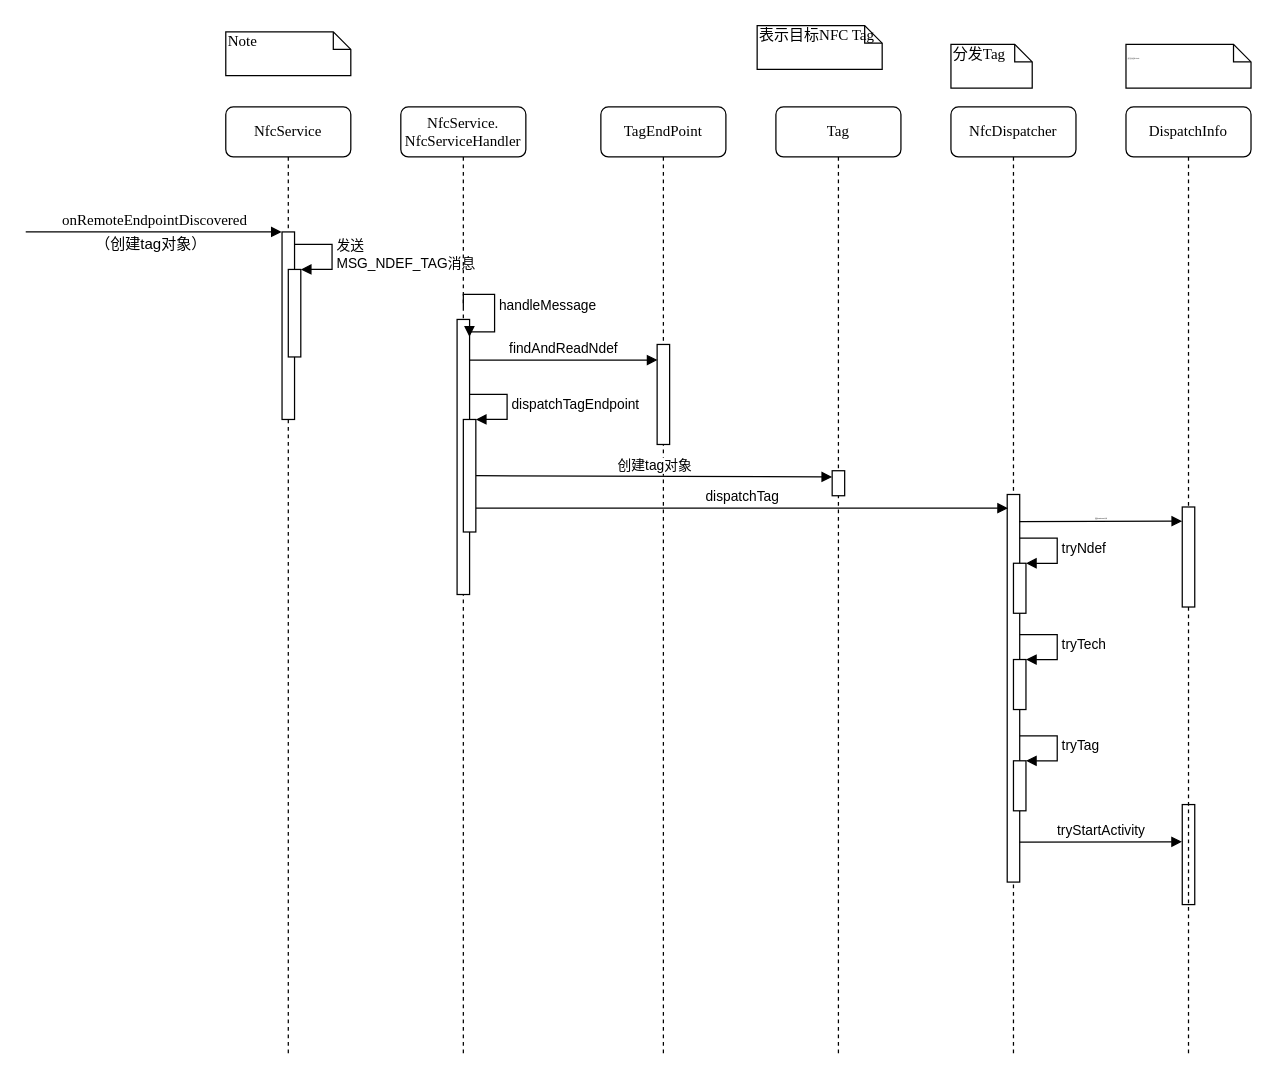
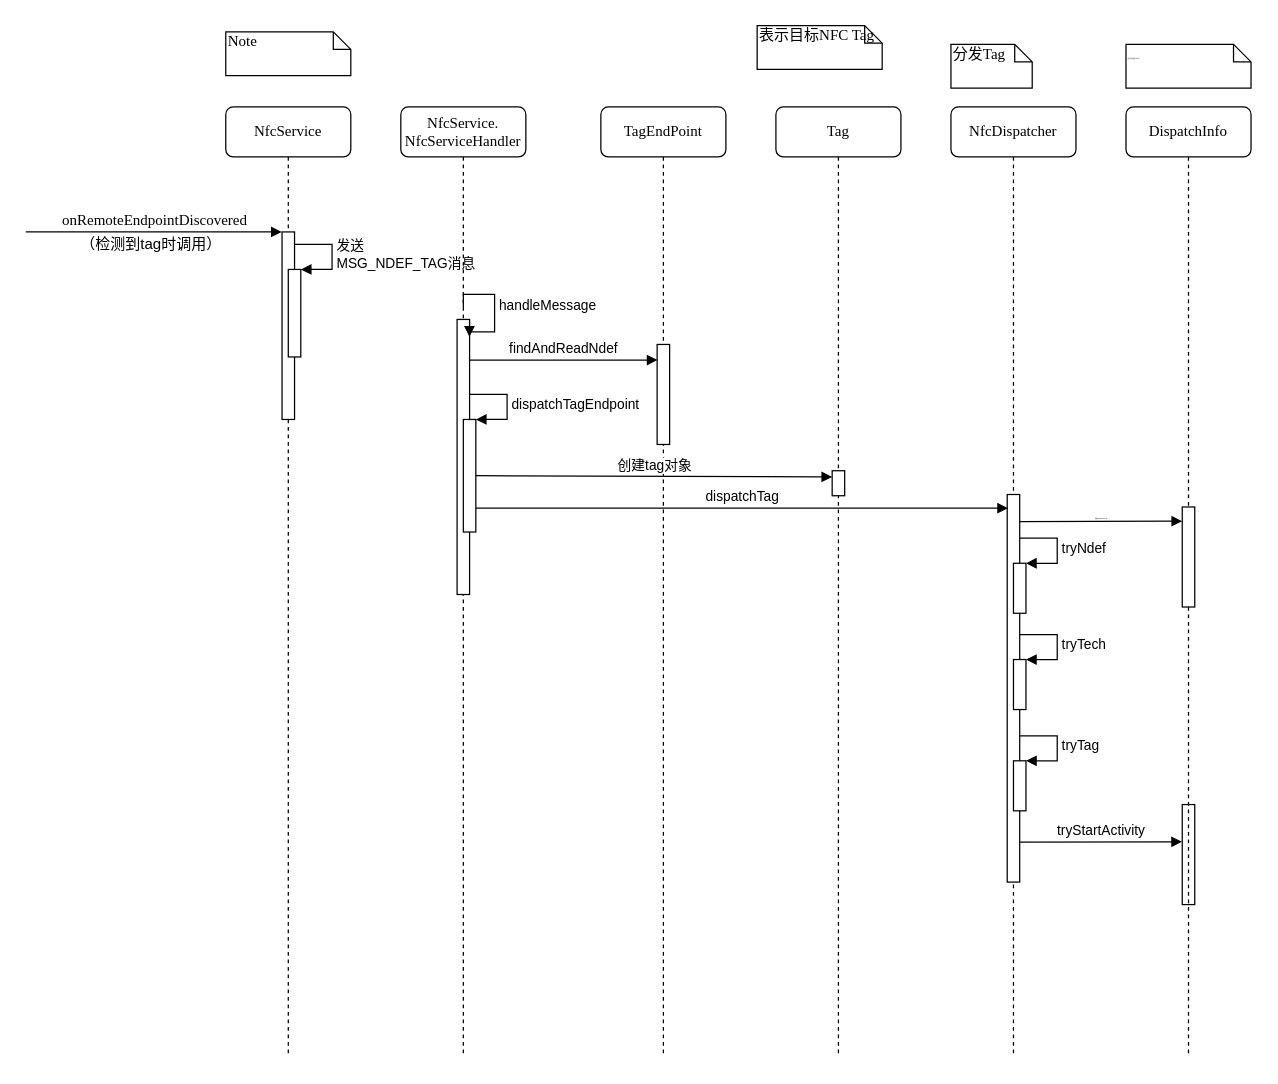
node "（创建tag对象）": label "（创建tag对象）" -> "（检测到tag时调用）"
